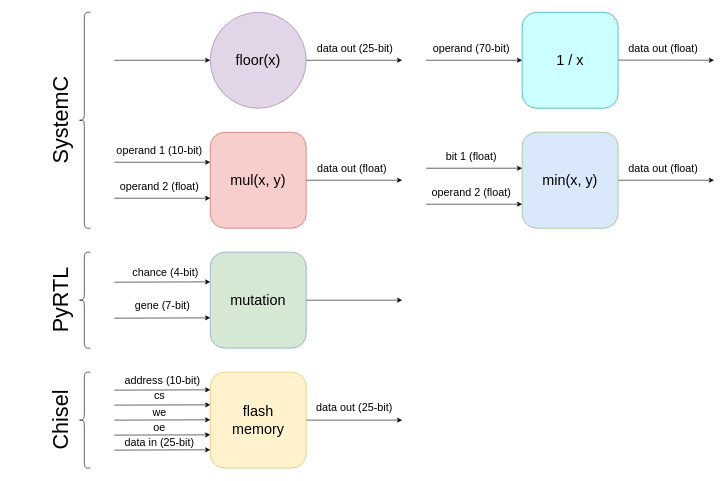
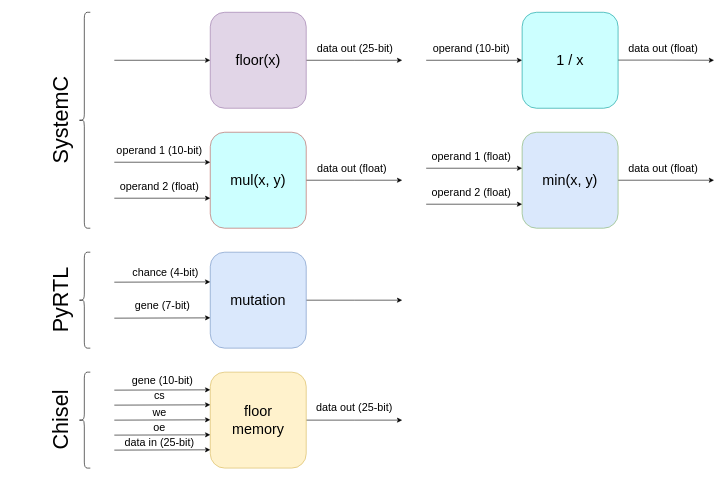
node "operand (70-bit)": label "operand (70-bit)" -> "operand (10-bit)"
node "floor(x)": shape ellipse -> rounded rectangle
node "bit 1 (float)": label "bit 1 (float)" -> "operand 1 (float)"
node "mul(x, y)": fillcolor #f8cecc -> #ccffff
node "mutation": fillcolor #d5e8d4 -> #dae8fc
node "address (10-bit)": label "address (10-bit)" -> "gene (10-bit)"
node "flash memory": label "flash memory" -> "floor memory"
